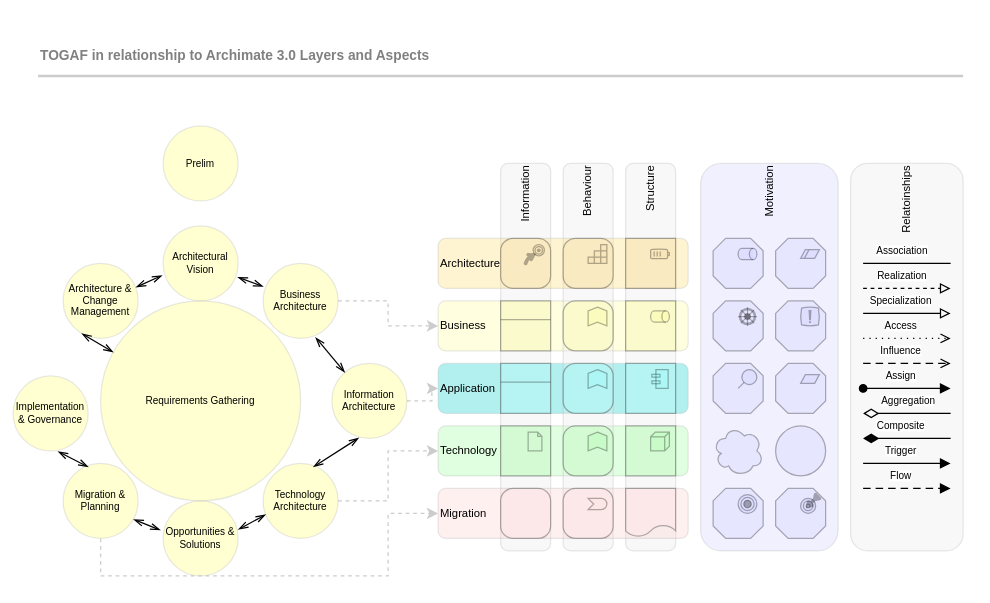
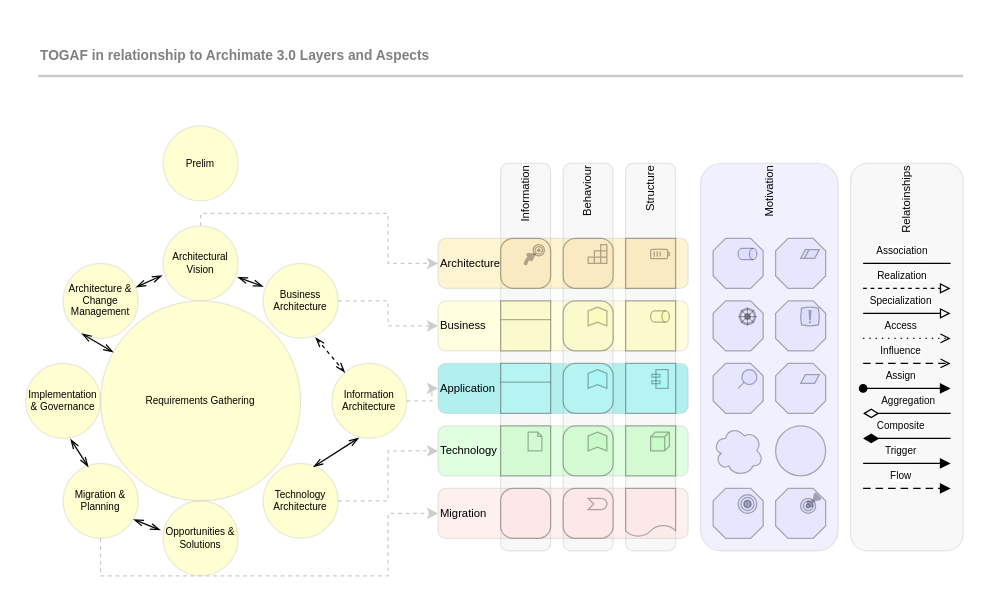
edge "Architectural Vision" -> "Architecture": added
edge "Business Architecture" -- "Information Architecture": style solid -> dashed
node "Implementation & Governance": moved (51, 413) -> (63, 401)
edge "Technology Architecture" -- "Opportunities & Solutions": removed
